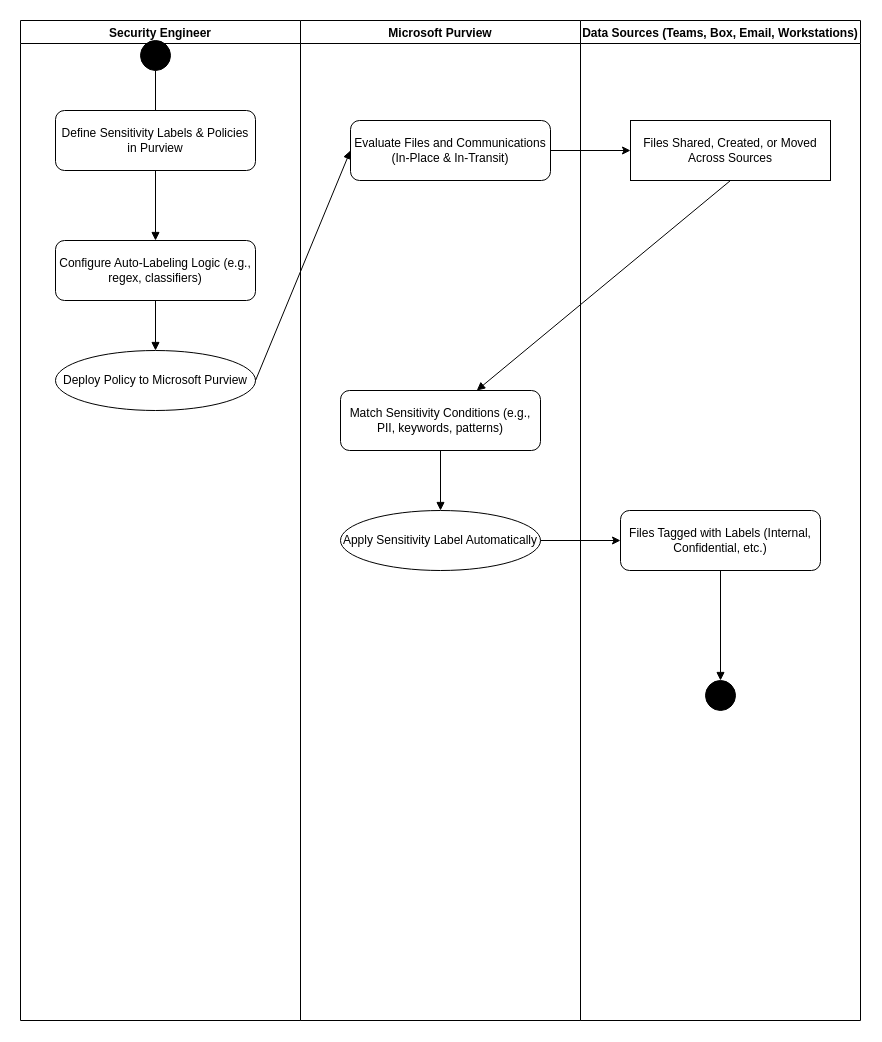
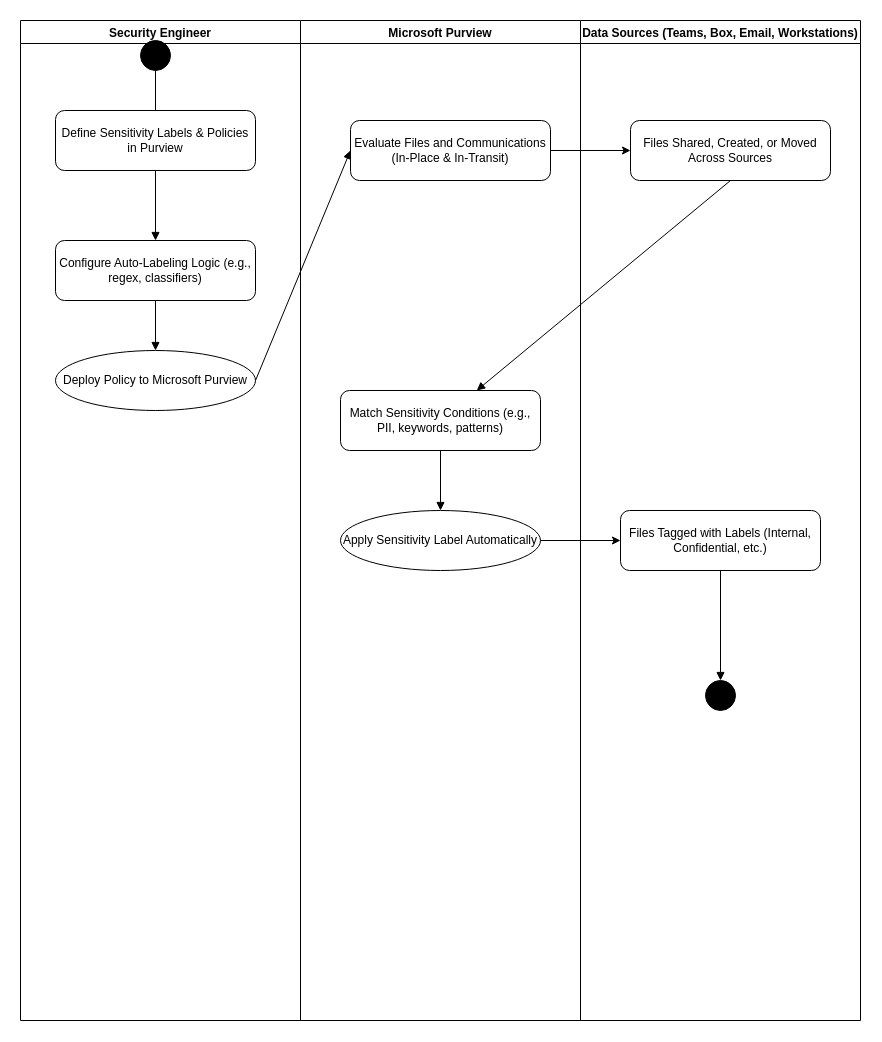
node "Files Shared, Created, or Moved Across Sources": shape rectangle -> rounded rectangle
